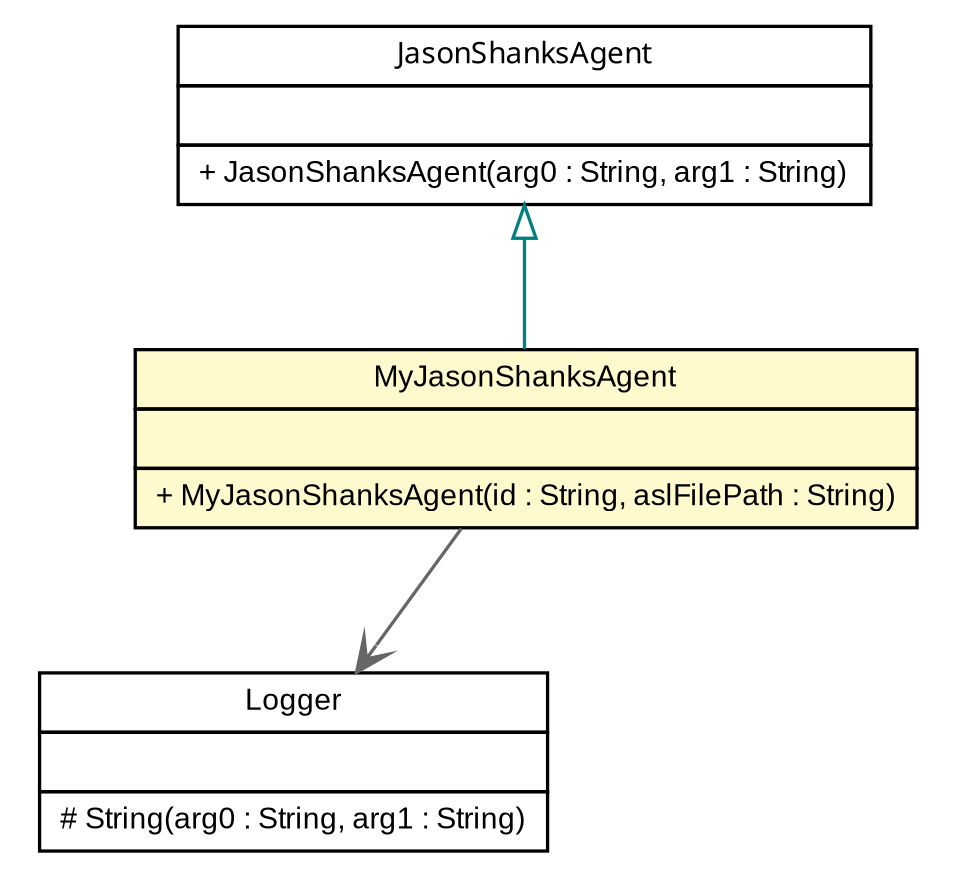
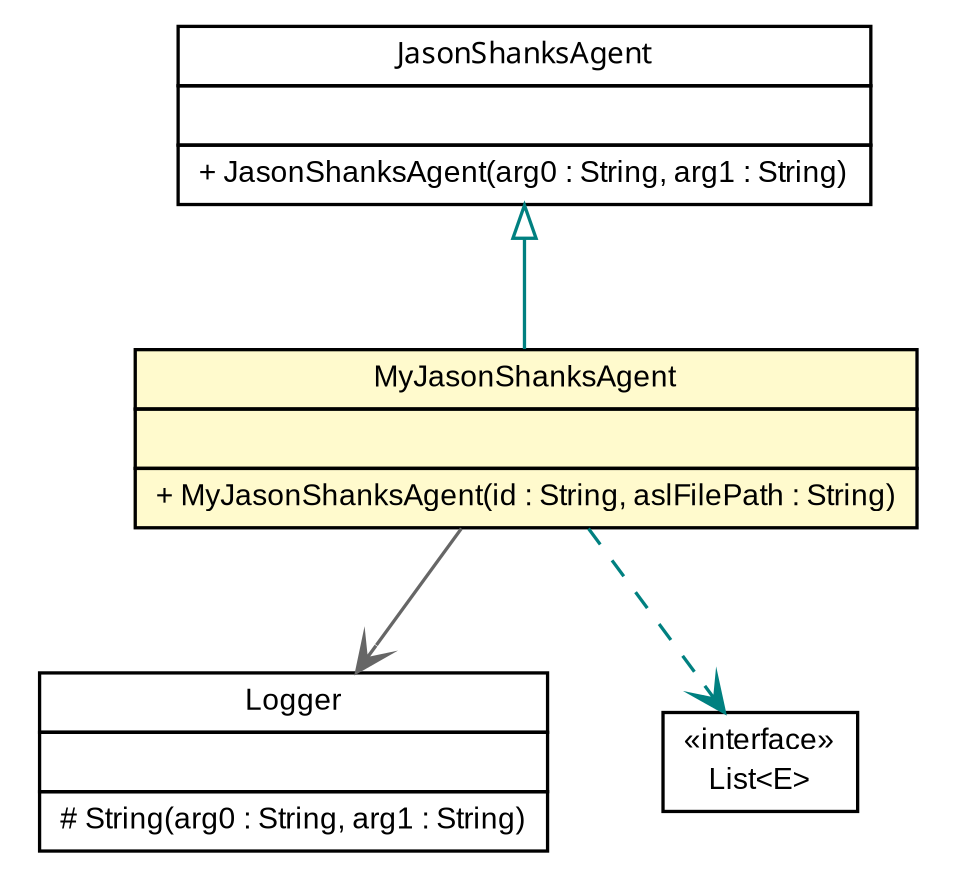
node "List<E>": added
